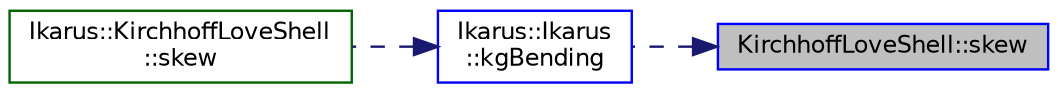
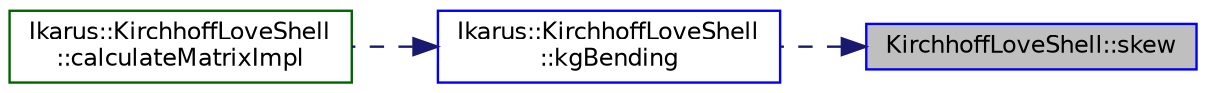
node "Ikarus::KirchhoffLoveShell ::skew": label "Ikarus::KirchhoffLoveShell ::skew" -> "Ikarus::KirchhoffLoveShell ::calculateMatrixImpl"
node "Ikarus::Ikarus ::kgBending": label "Ikarus::Ikarus ::kgBending" -> "Ikarus::KirchhoffLoveShell ::kgBending"
